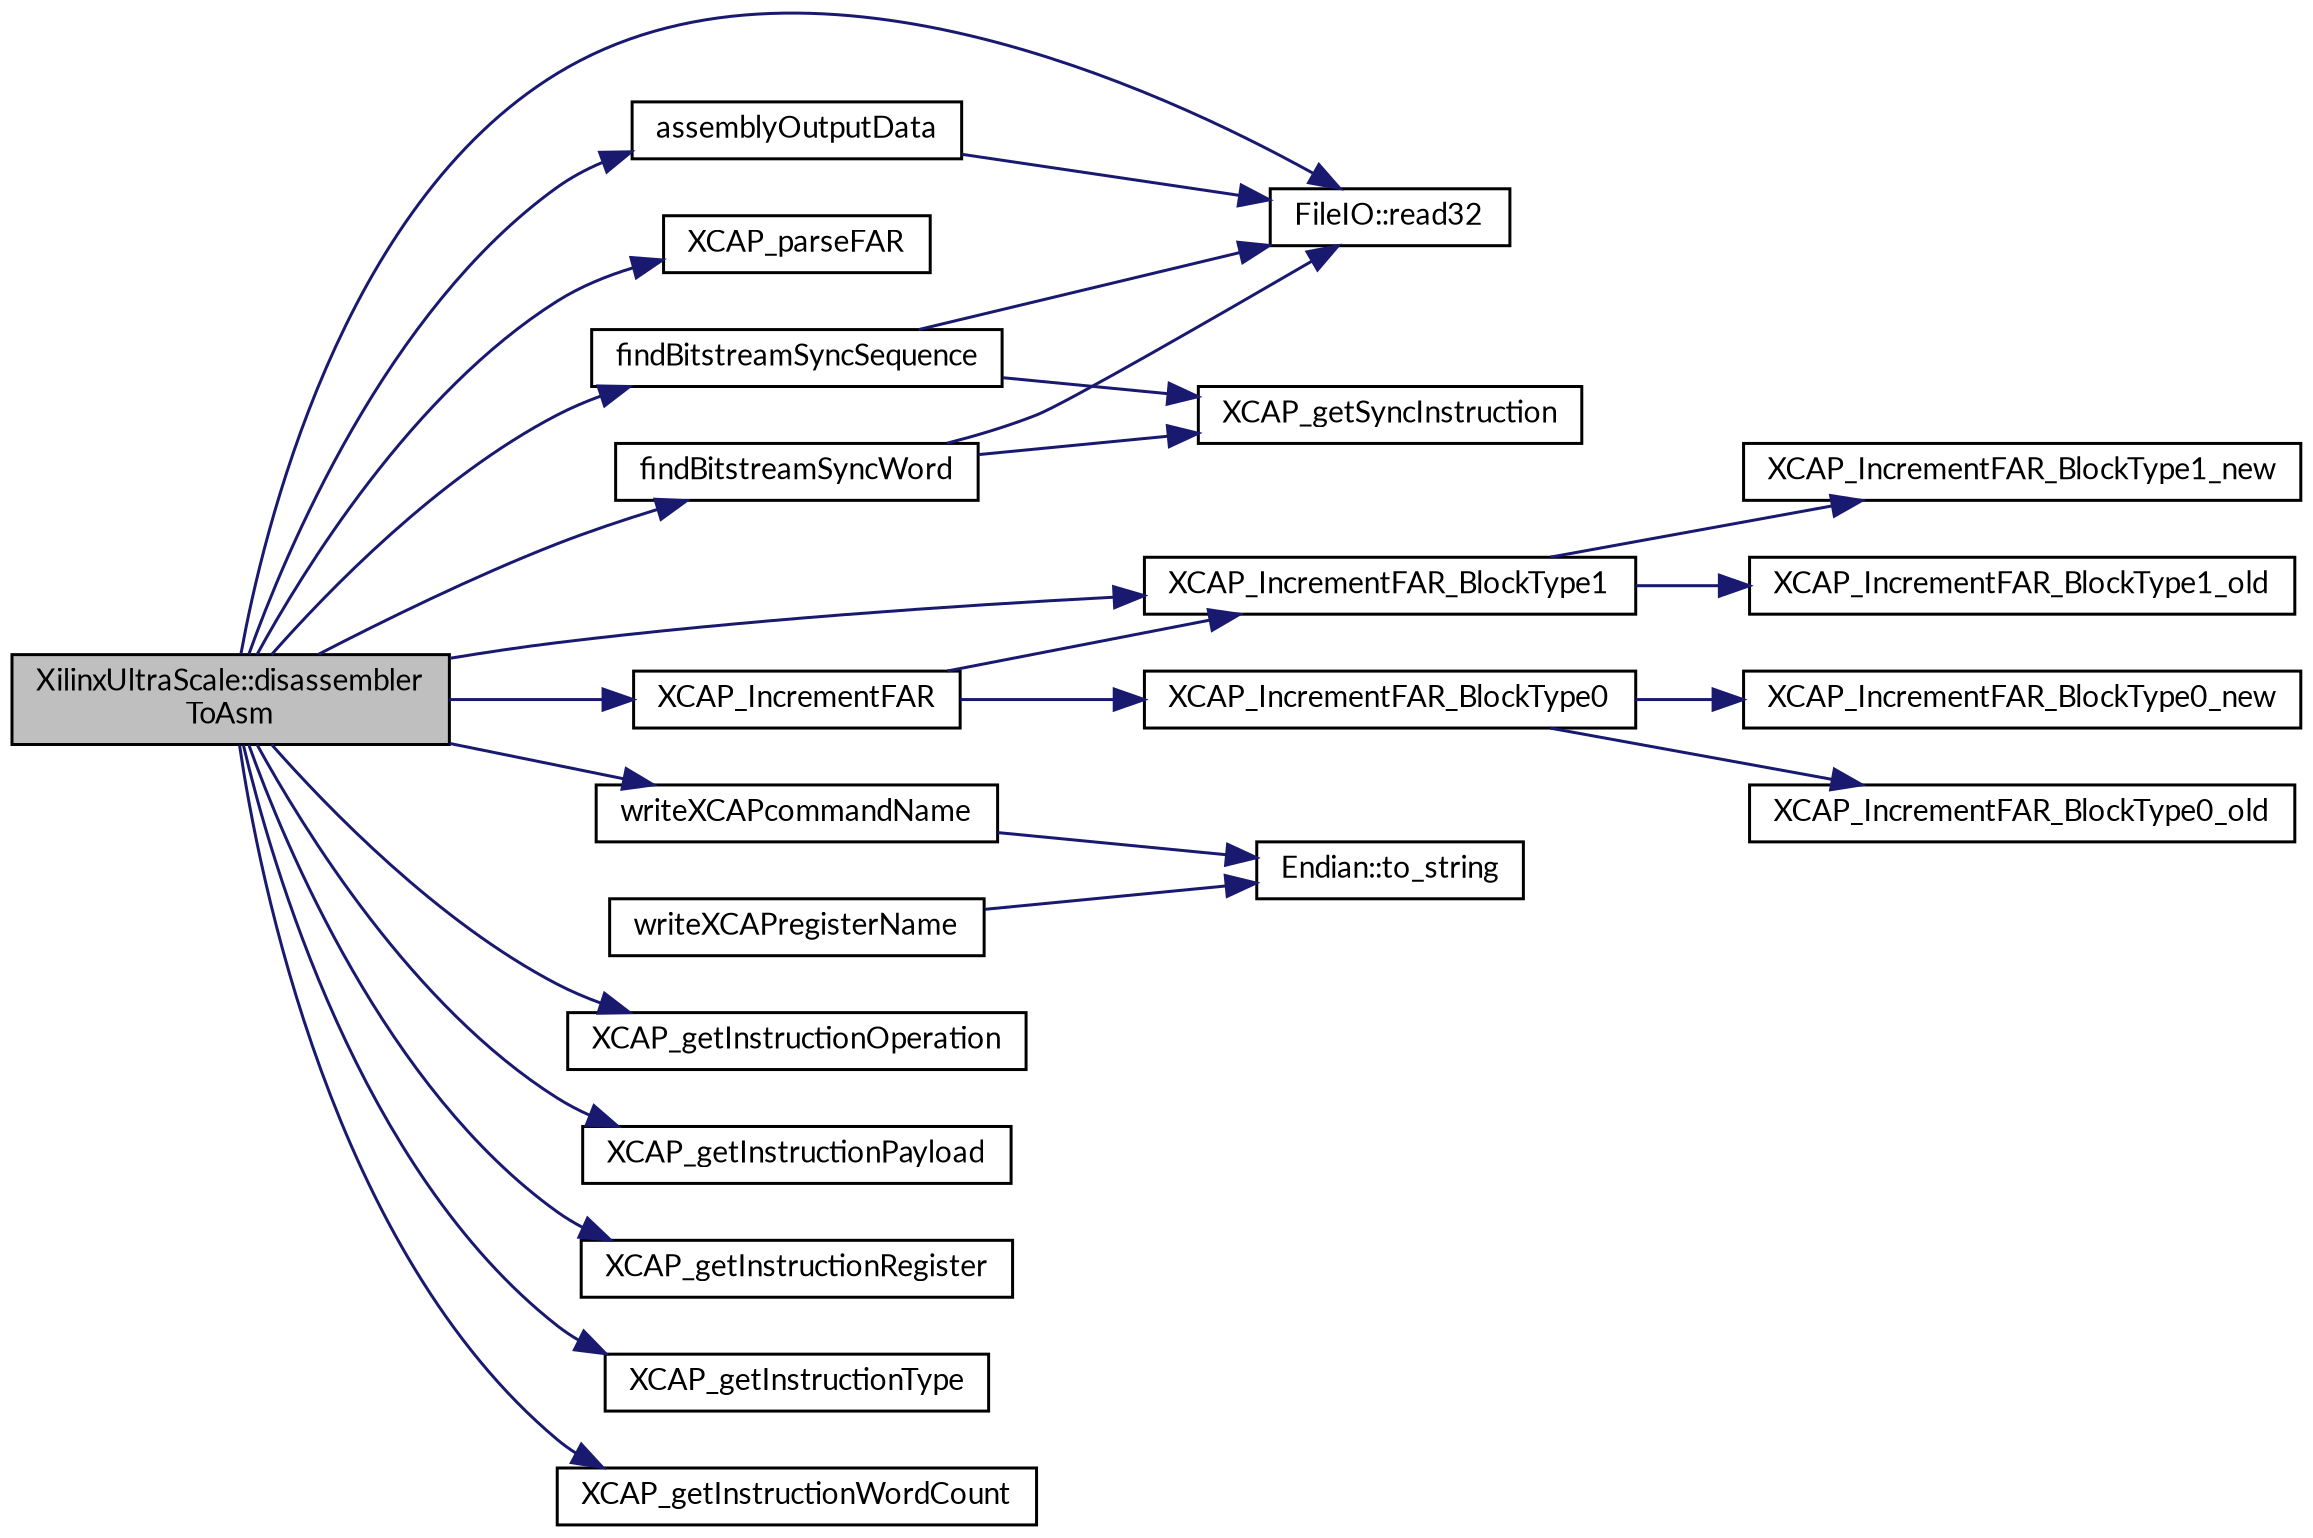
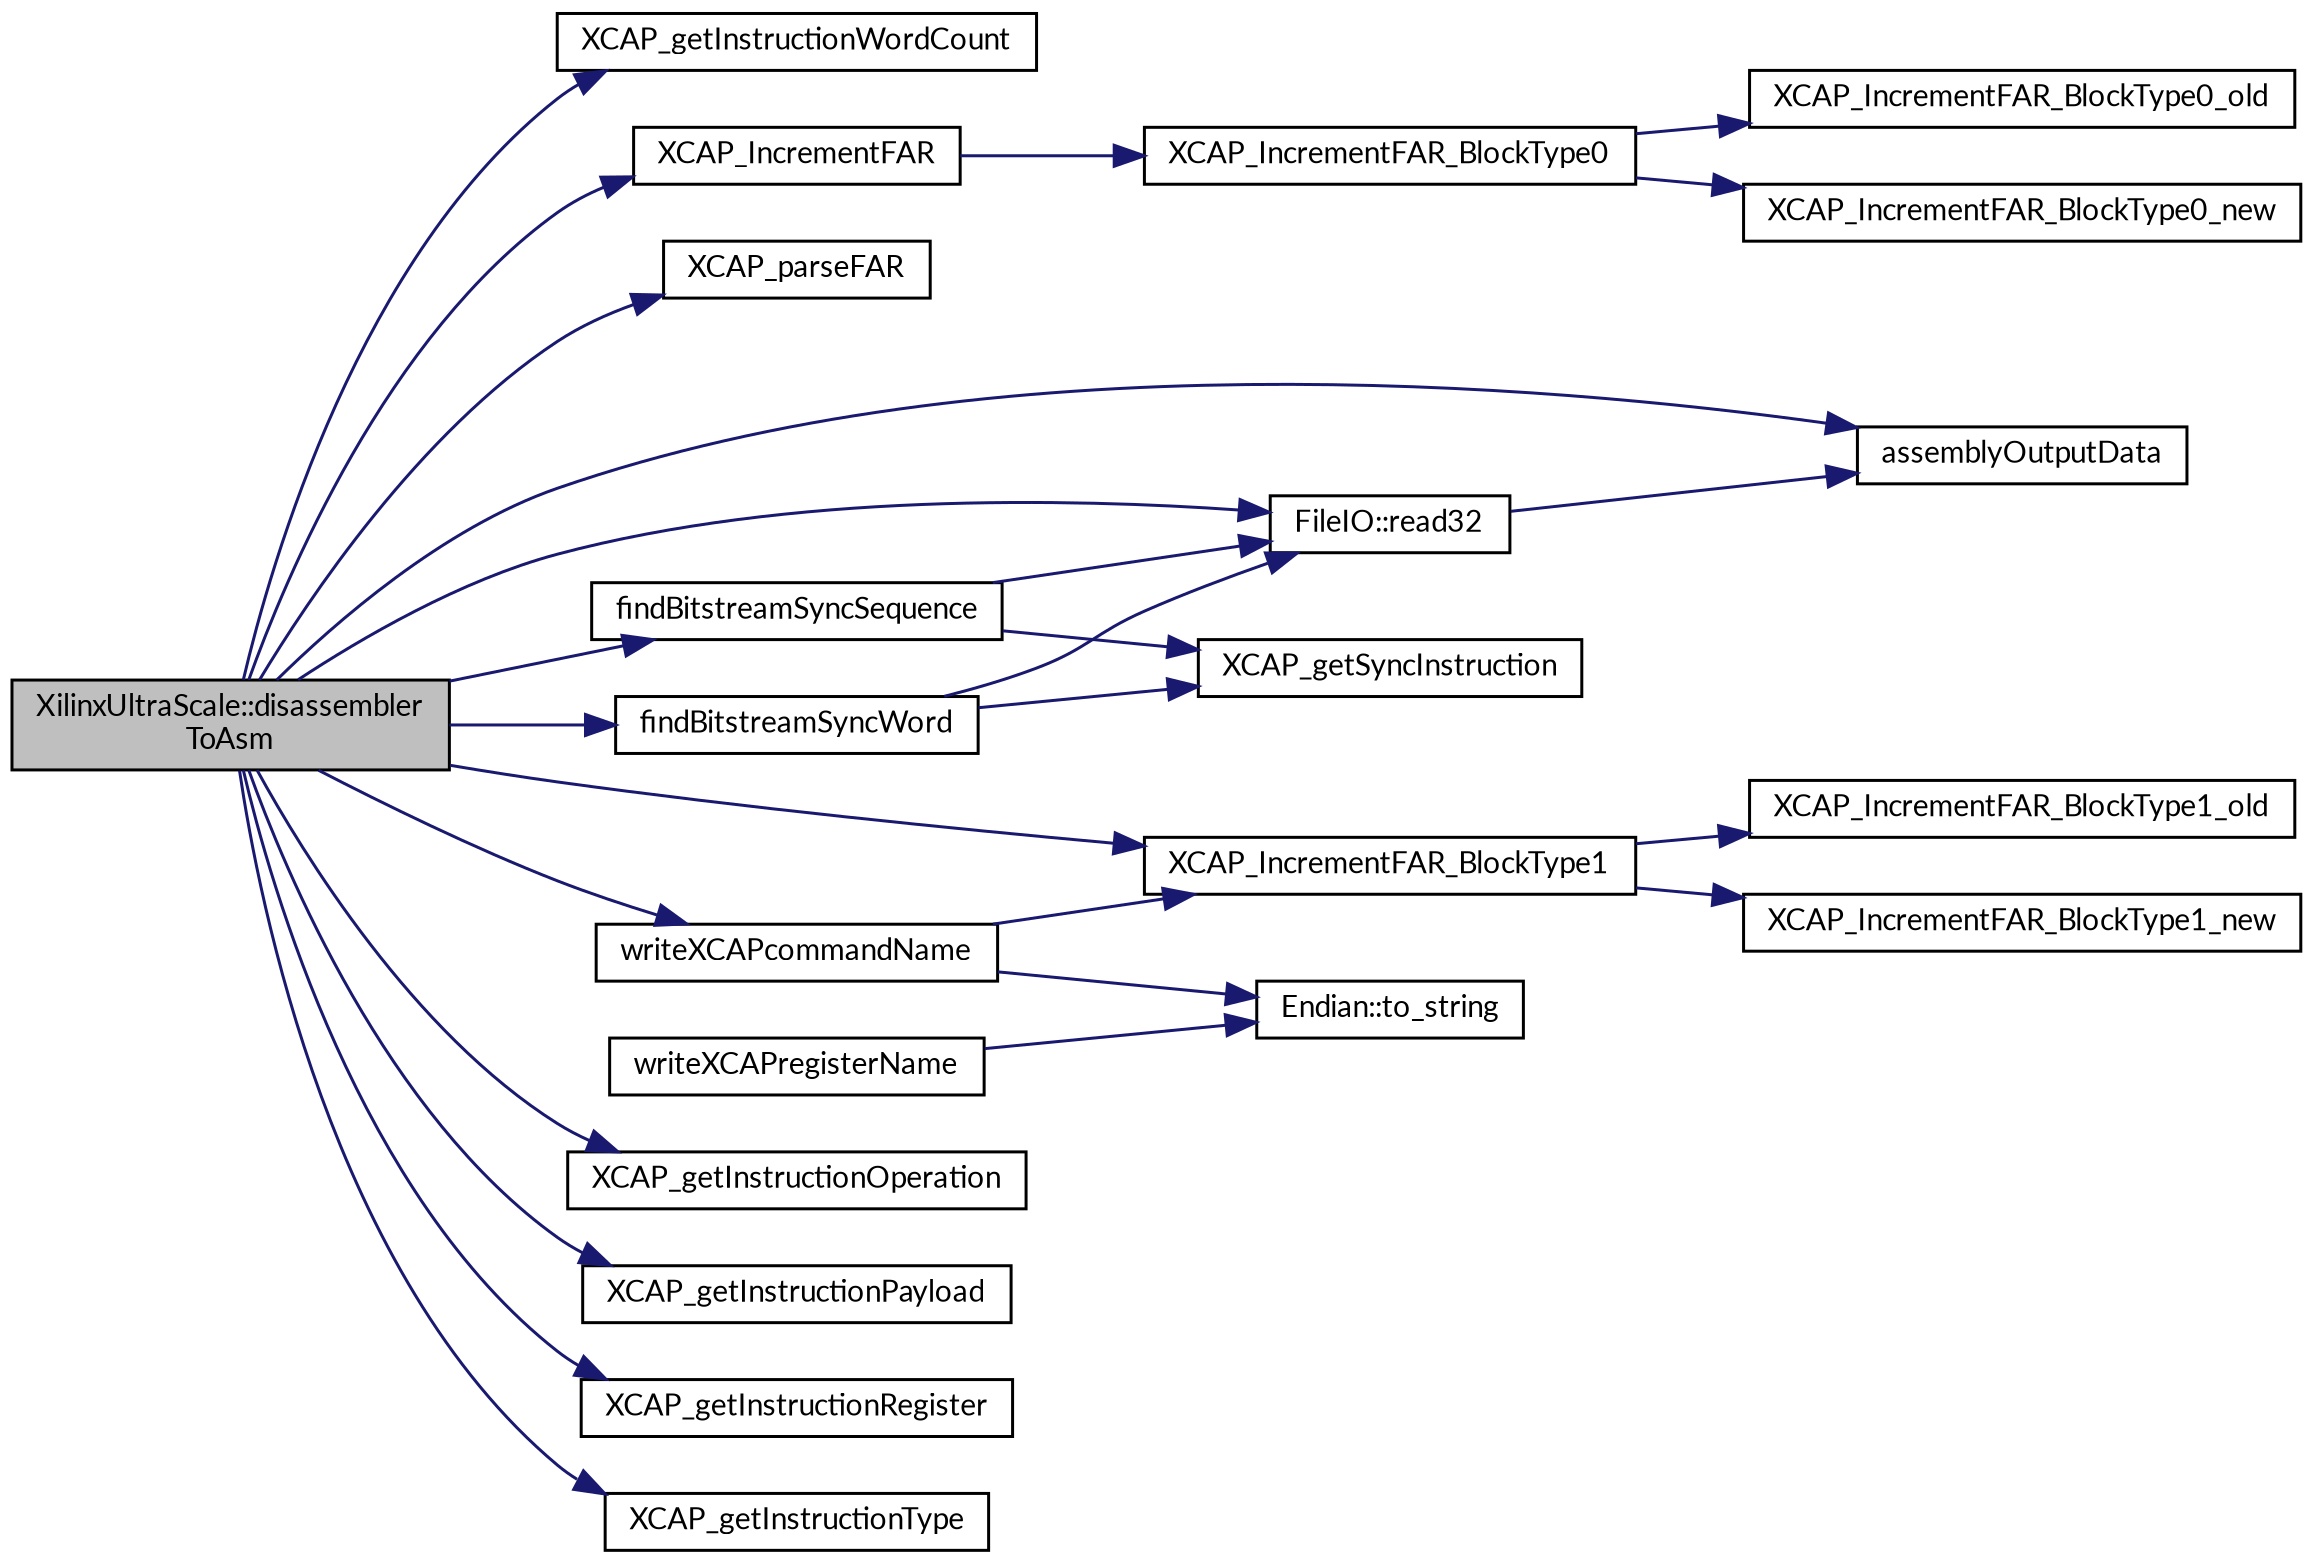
edge "assemblyOutputData" -> "FileIO::read32": reversed
edge "XCAP_IncrementFAR" -> "XCAP_IncrementFAR_BlockType1": now "writeXCAPcommandName" -> "XCAP_IncrementFAR_BlockType1"
